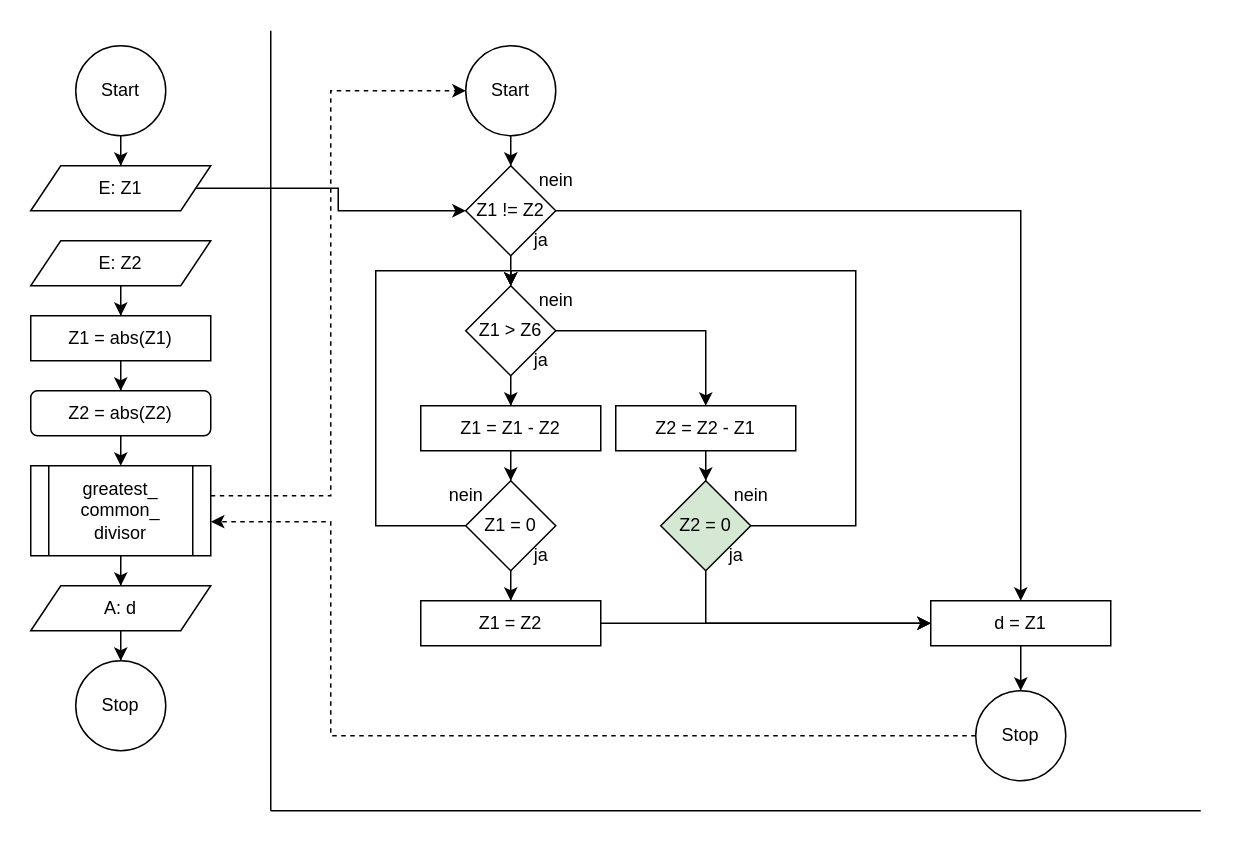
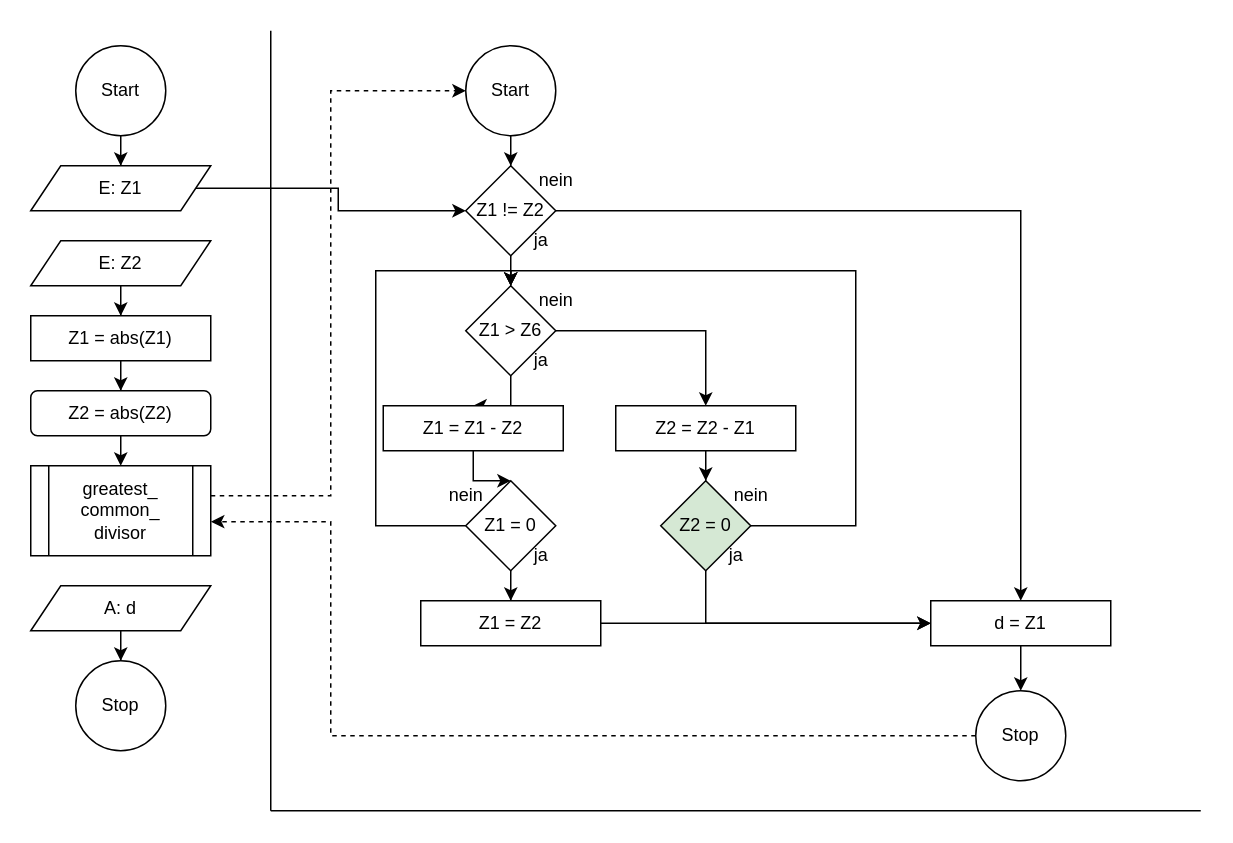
node "Z1 = Z1 - Z2": moved (511, 428) -> (473, 428)
edge "greatest_ common_ divisor" -> "A: d": removed
